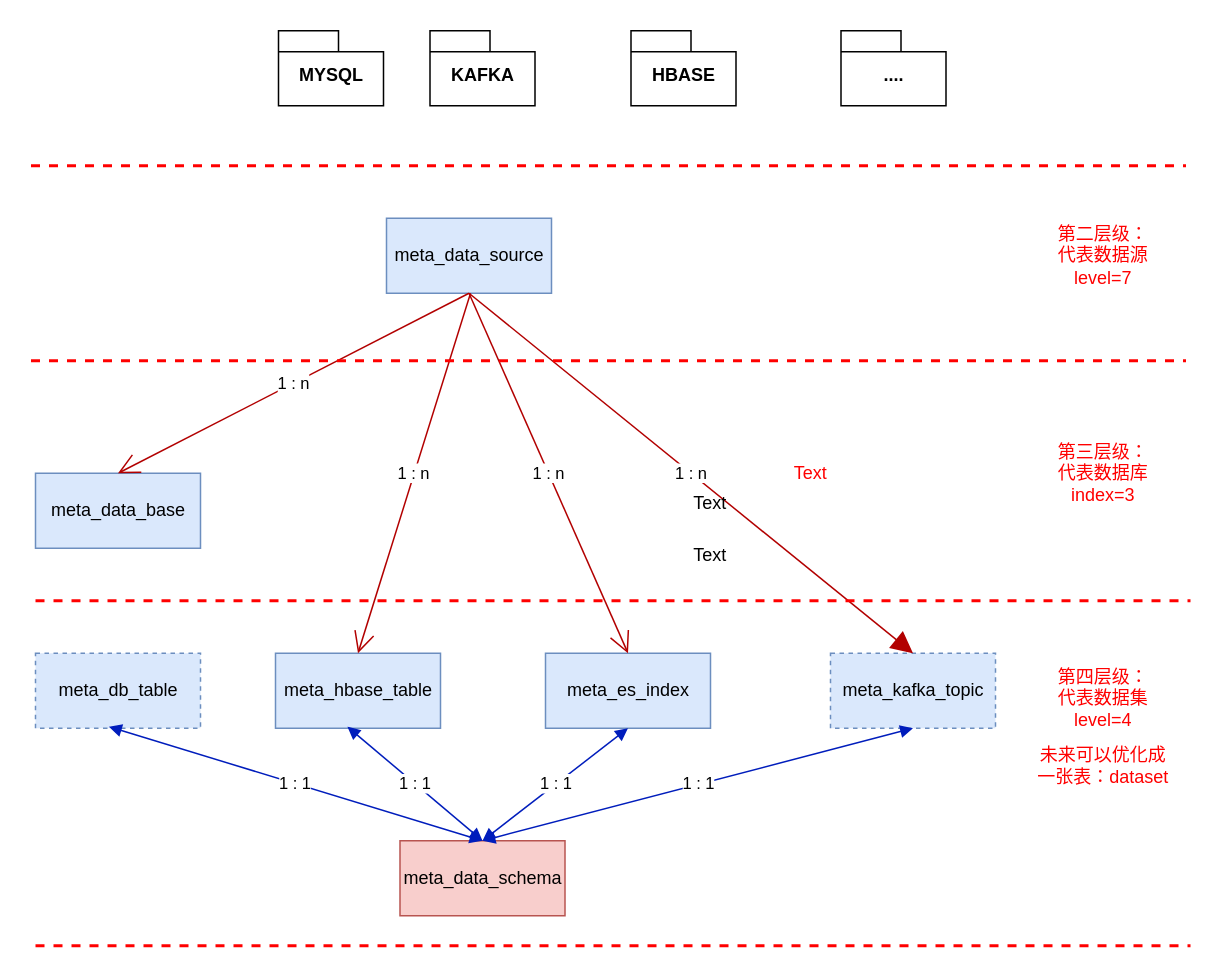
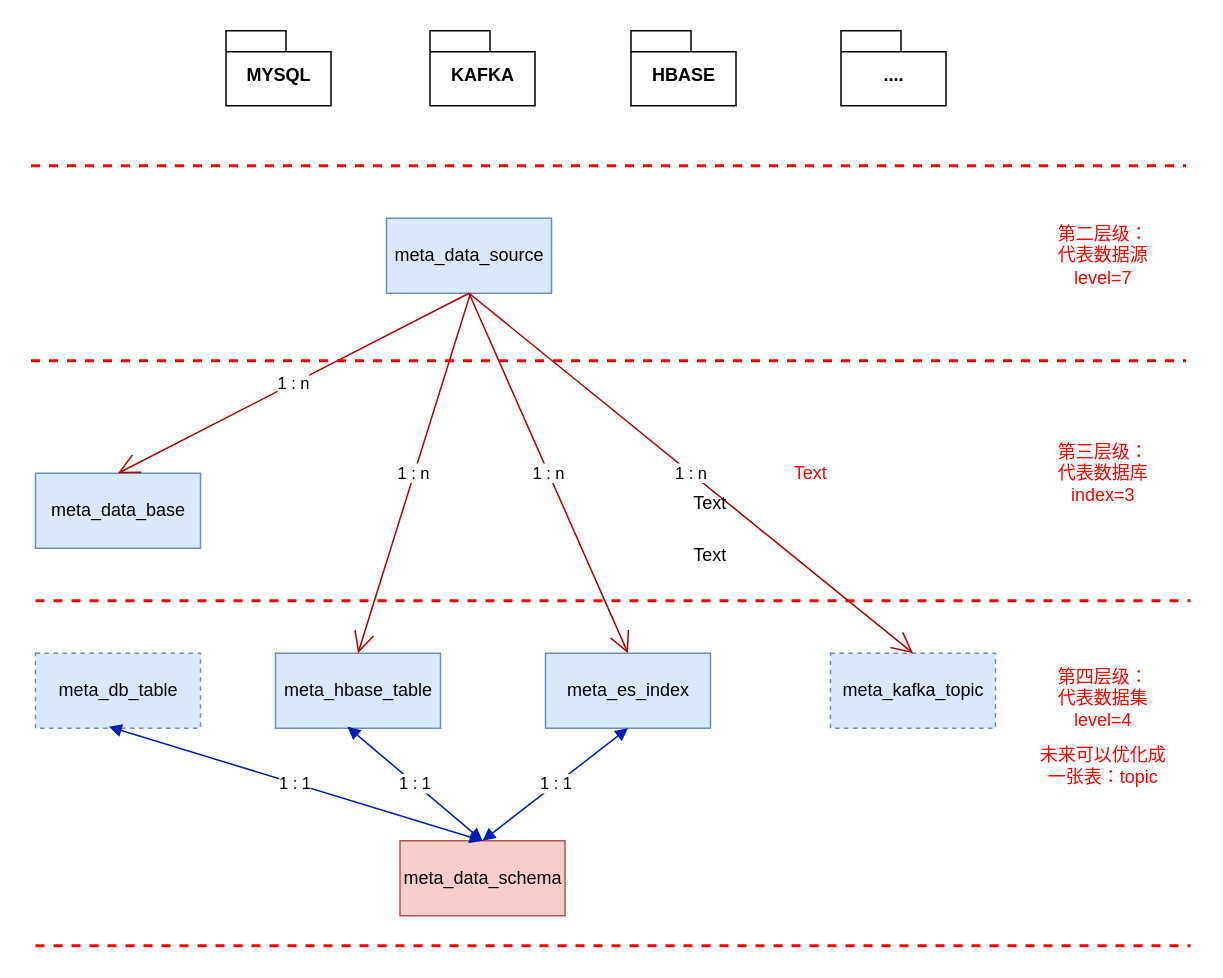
node "MYSQL": moved (331, 68) -> (278, 68)
edge "meta_data_source" -> "meta_kafka_topic": arrowhead block -> open
node "未来可以优化成一张表：dataset": label "未来可以优化成一张表：dataset" -> "未来可以优化成一张表：topic"
edge "meta_kafka_topic" -- "meta_data_schema": removed, label "1 : 1"
